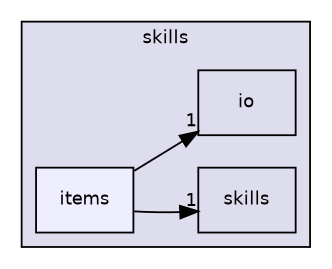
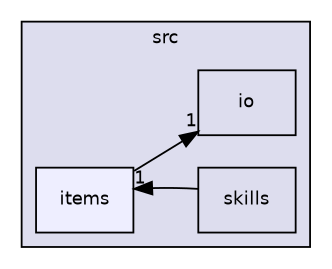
cluster "skills": label "skills" -> "src"
edge "items" -> "skills": reversed
